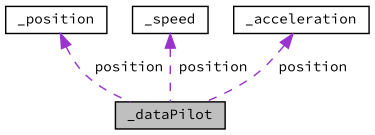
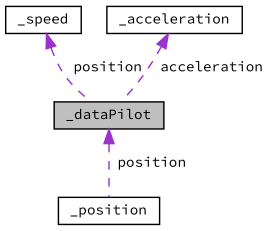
edge "_dataPilot" -> "_acceleration": label " position" -> " acceleration"
edge "_dataPilot" -> "_position": reversed
